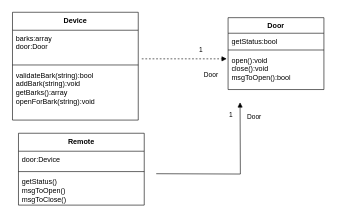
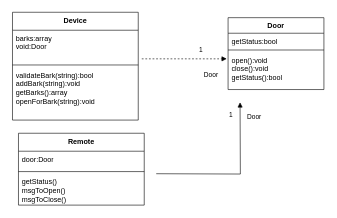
node "barks:array door:Door": label "barks:array door:Door" -> "barks:array void:Door"
node "open():void close():void msgToOpen():bool": label "open():void close():void msgToOpen():bool" -> "open():void close():void getStatus():bool"
node "door:Device": label "door:Device" -> "door:Door"
